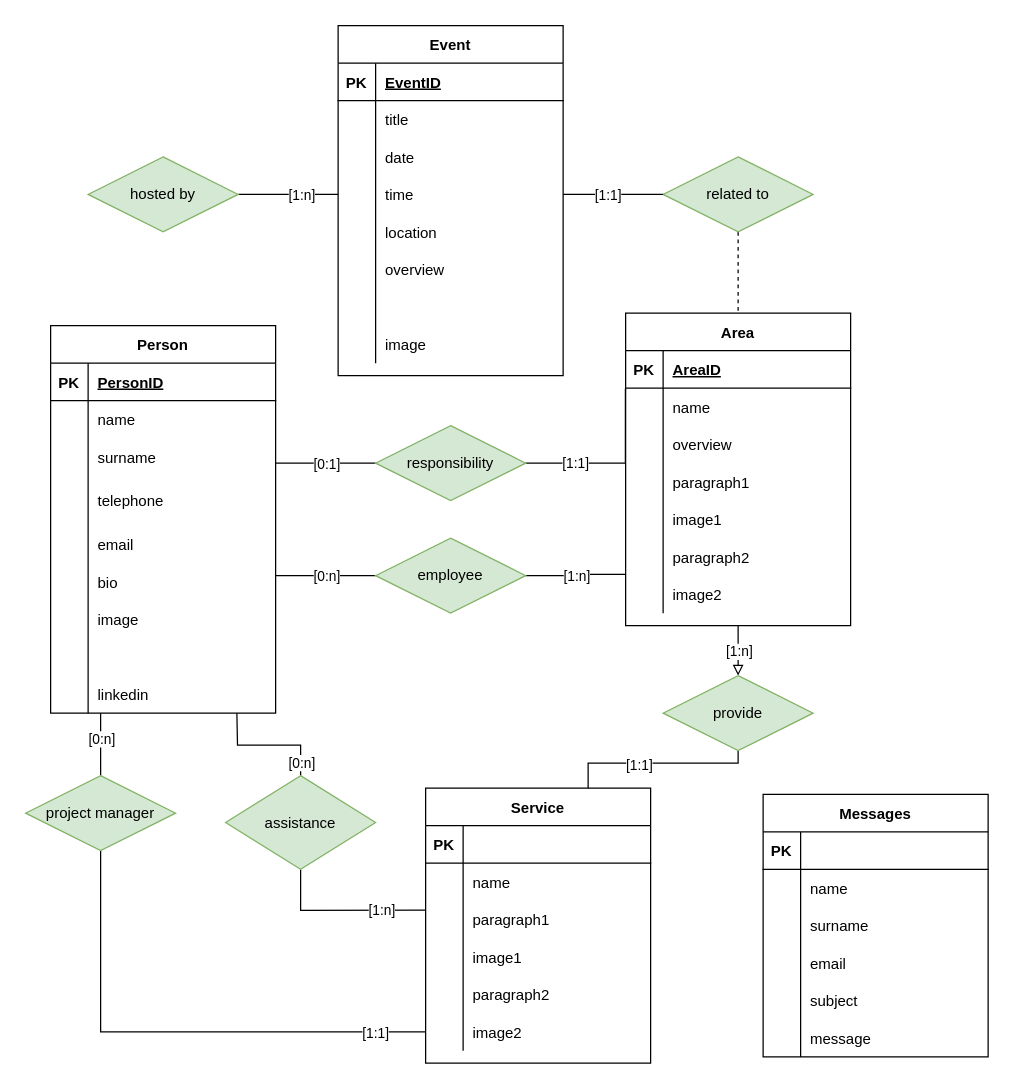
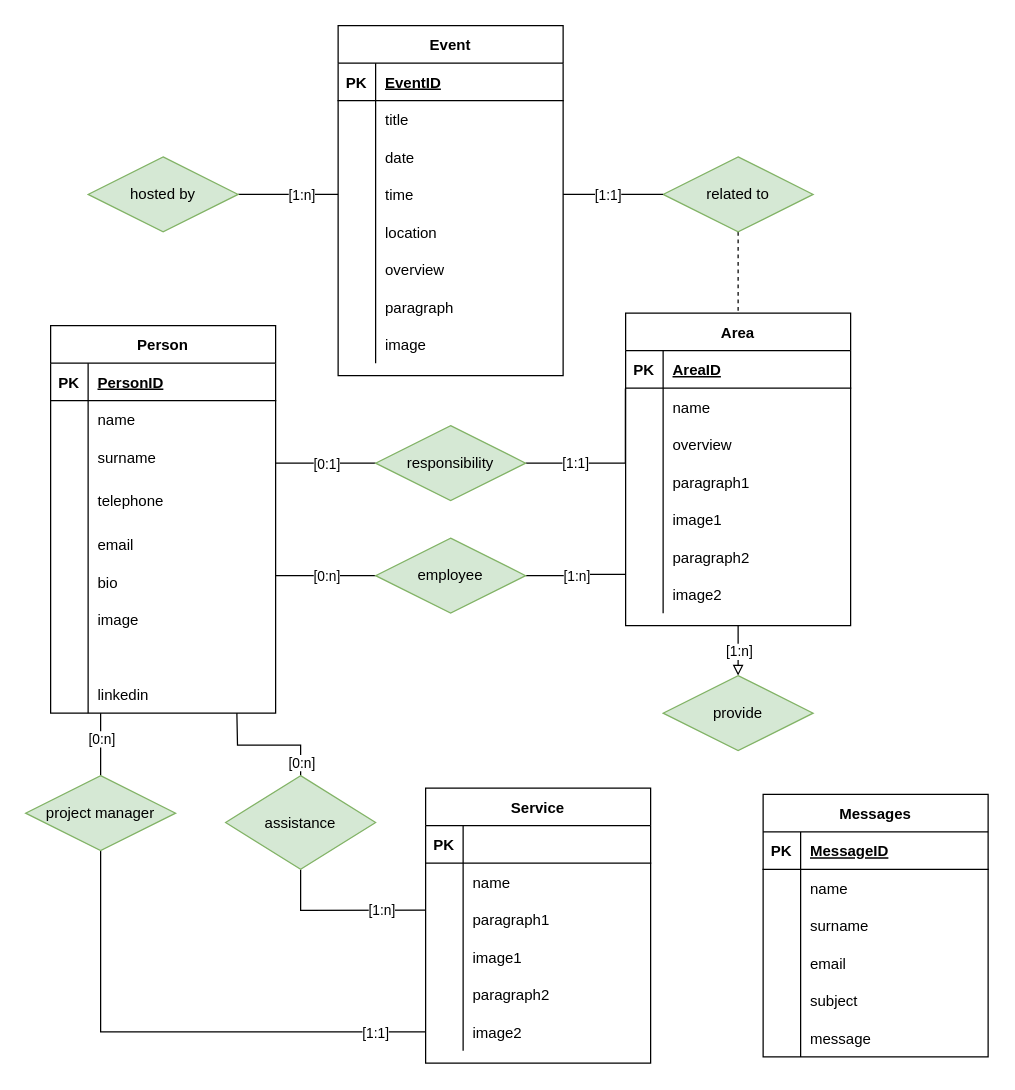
node "paragraph": added
edge "provide" -- "Service": removed, label "[1:1]"
node "MessageID": added
